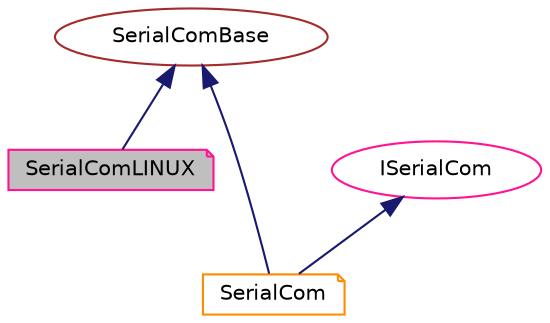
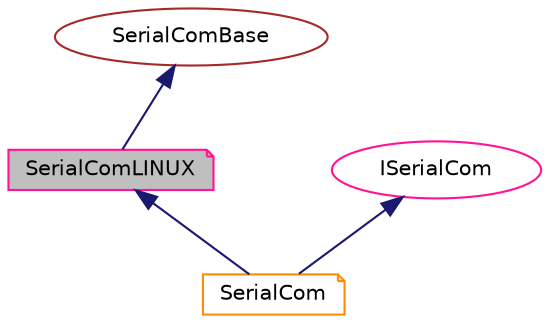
edge "SerialCom" -> "SerialComBase": now "SerialCom" -> "SerialComLINUX"
